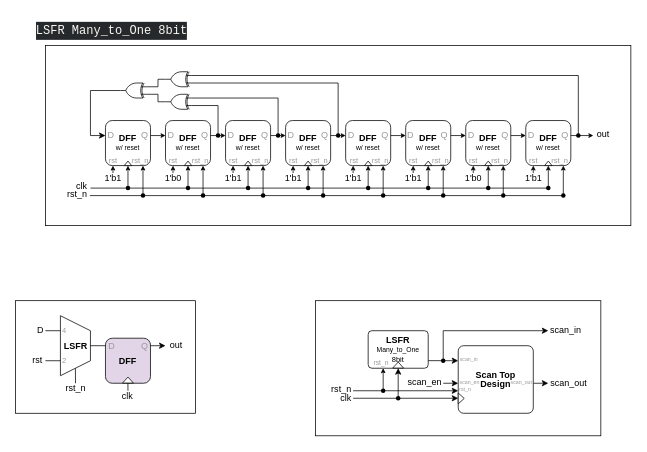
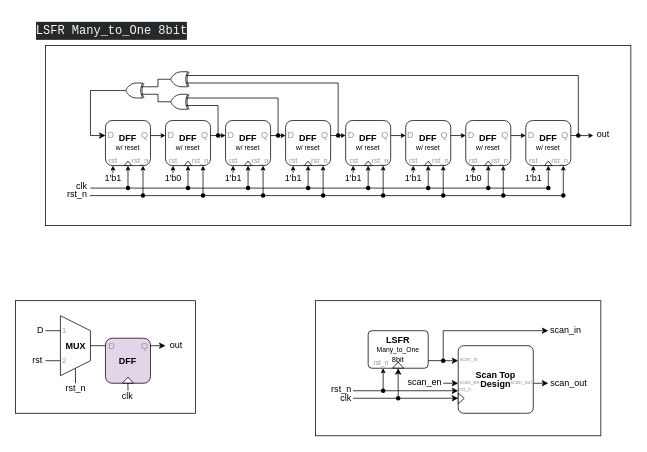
node "4": label "4" -> "1"
node "LSFR": label "LSFR" -> "MUX"
